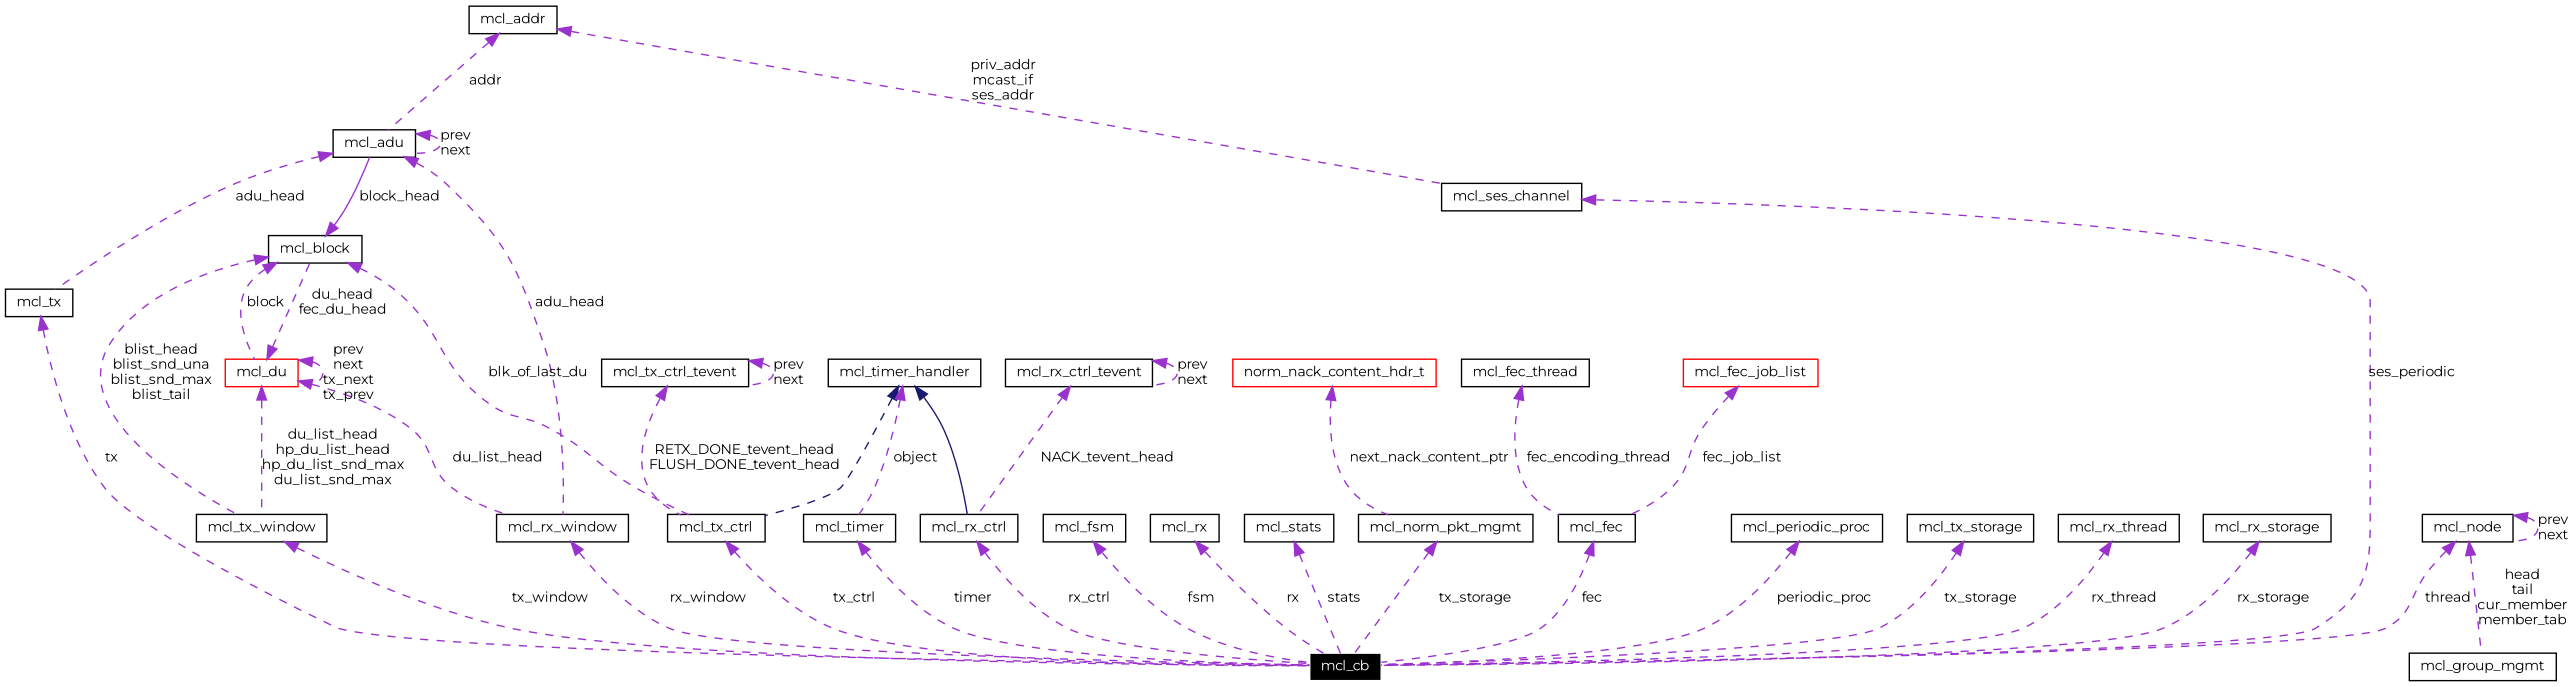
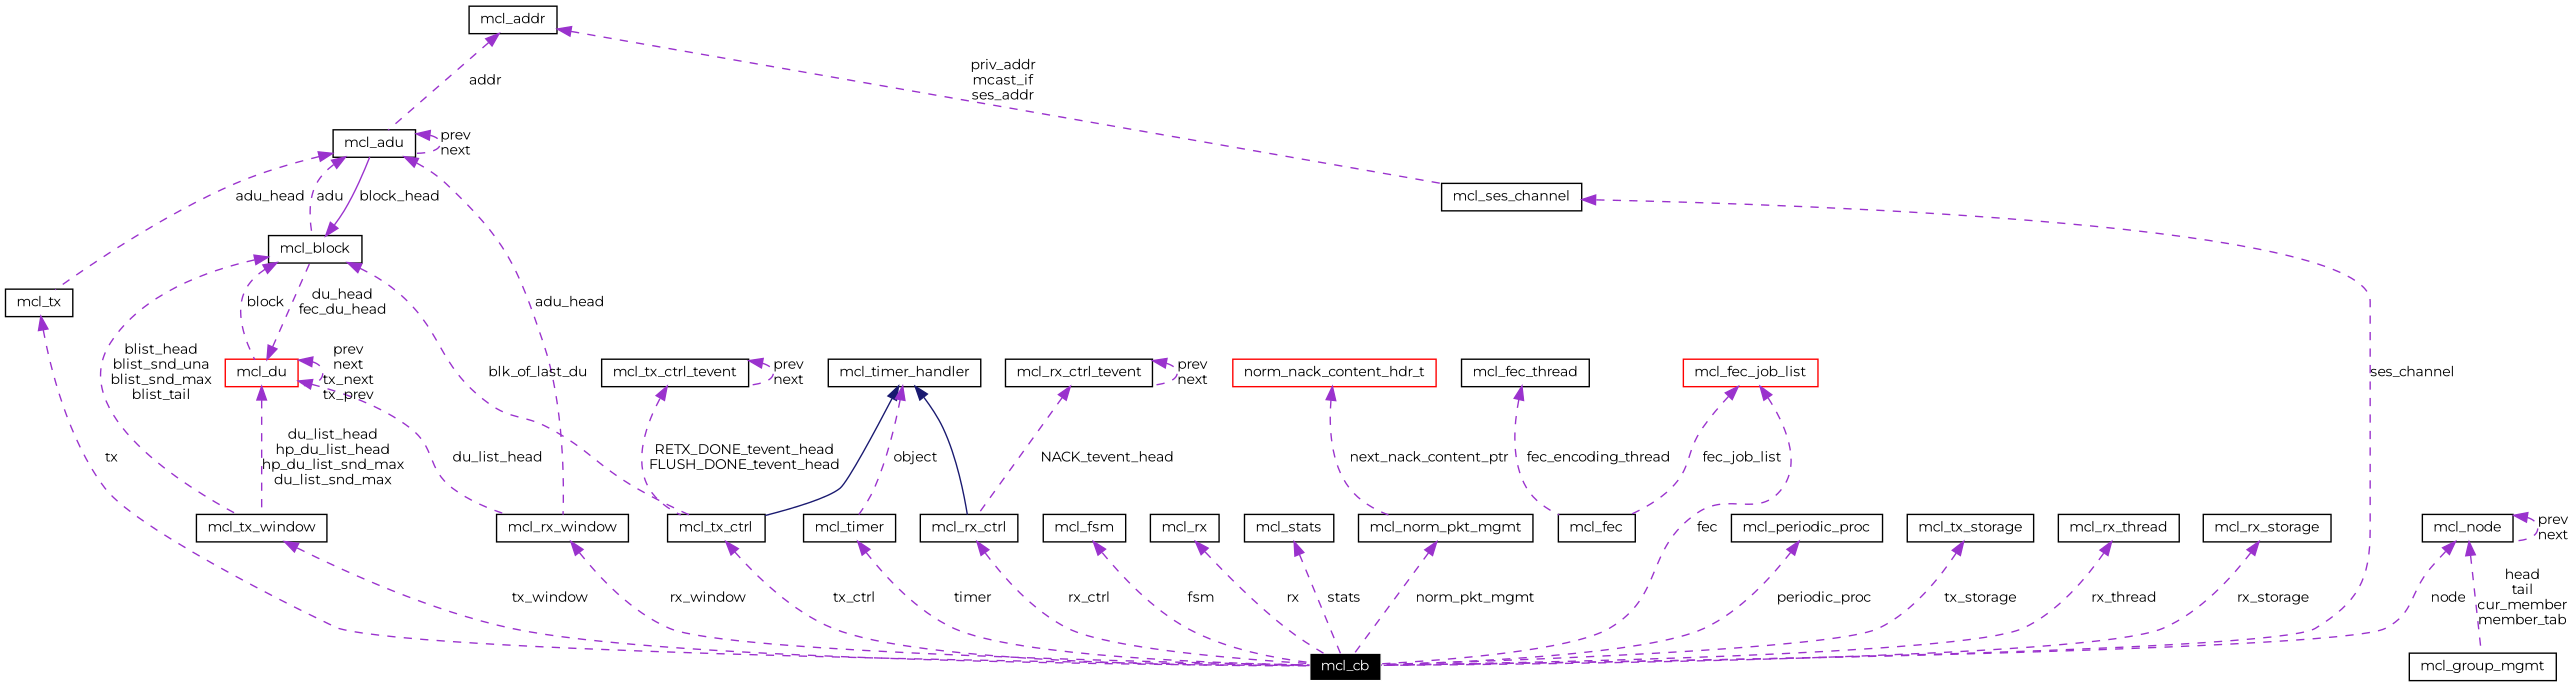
edge "mcl_block" -> "mcl_adu": added, label "adu"
edge "mcl_cb" -> "mcl_ses_channel": label "ses_periodic" -> "ses_channel"
edge "mcl_tx_ctrl" -> "mcl_timer_handler": style dashed -> solid
edge "mcl_cb" -> "mcl_norm_pkt_mgmt": label "tx_storage" -> "norm_pkt_mgmt"
edge "mcl_cb" -> "mcl_node": label "thread" -> "node"
edge "mcl_cb" -> "mcl_fec": now "mcl_cb" -> "mcl_fec_job_list"
